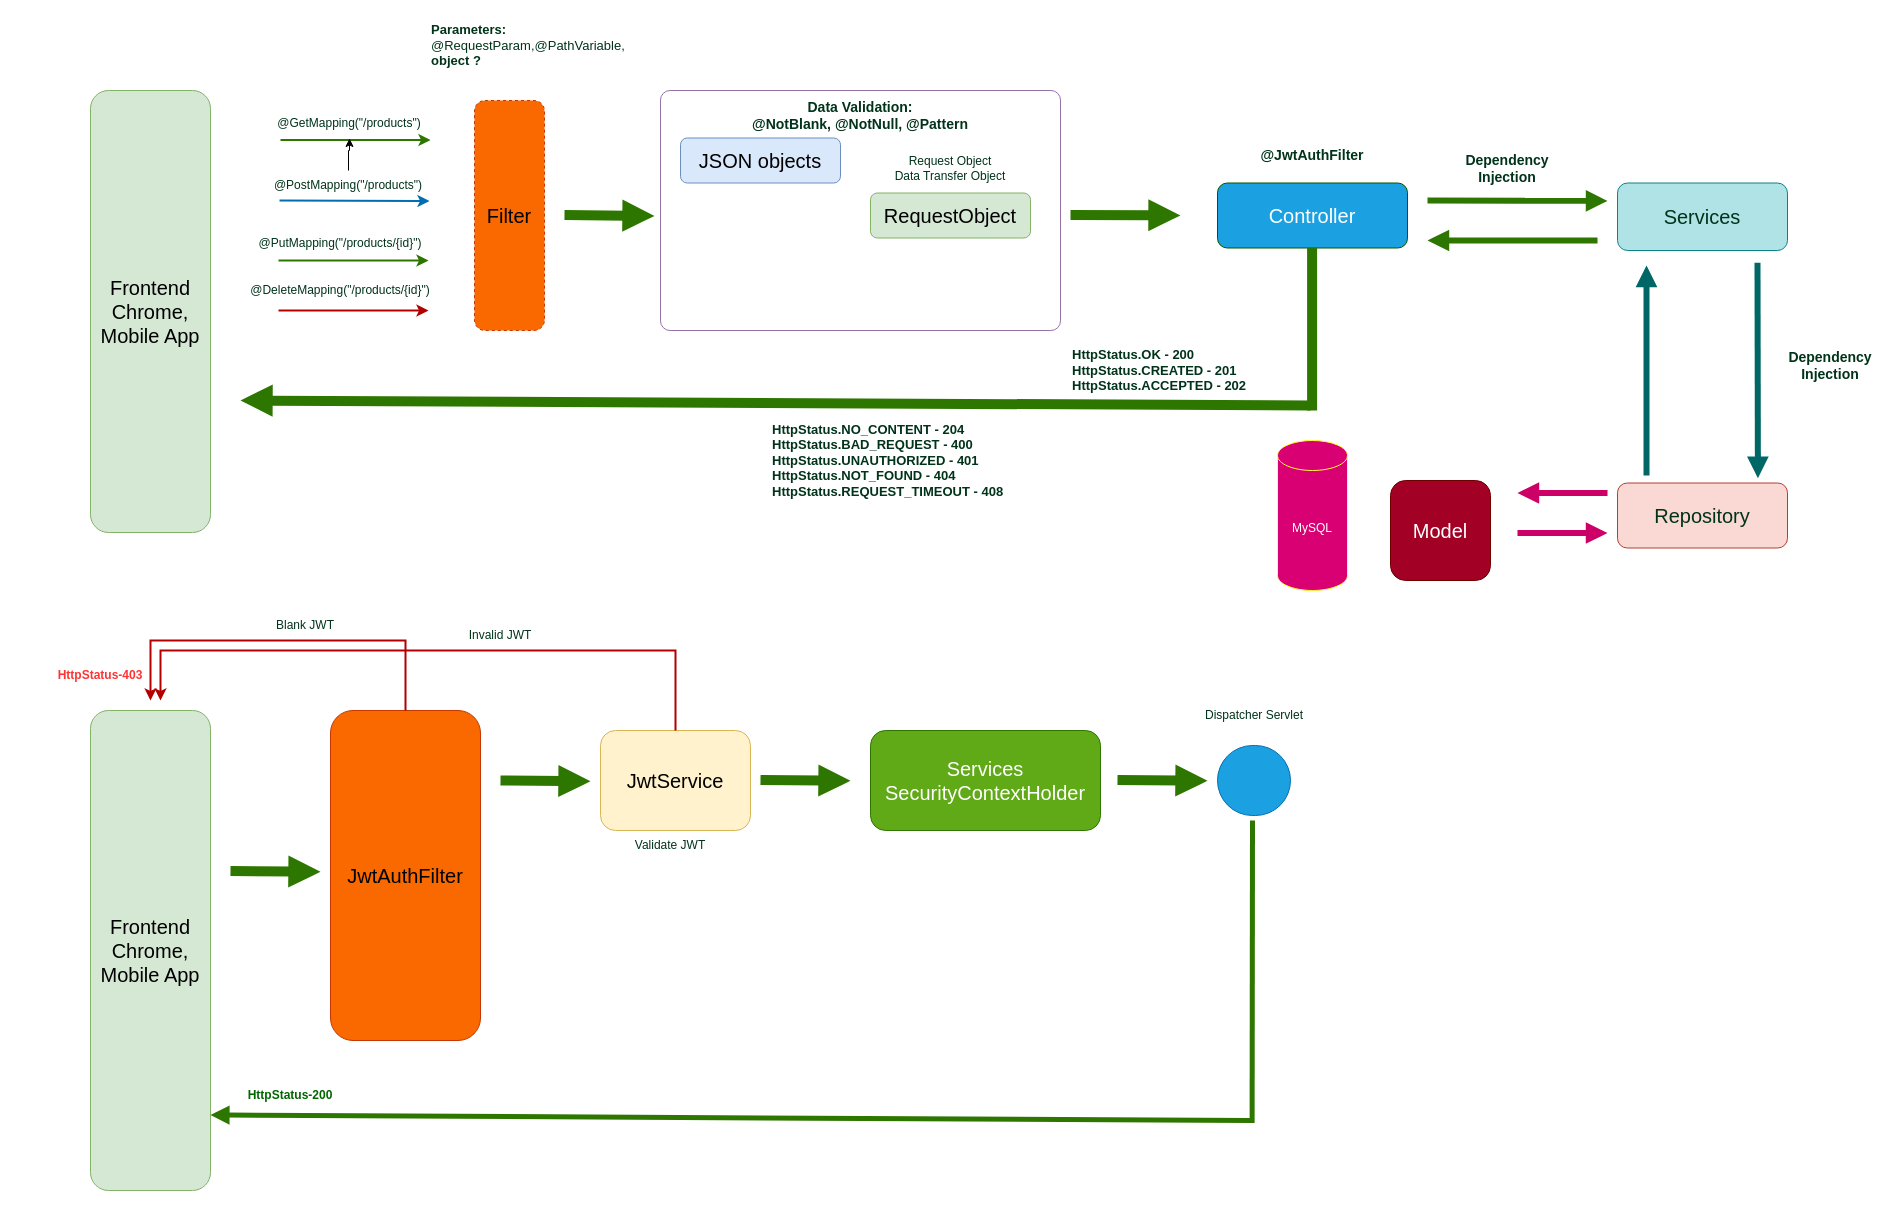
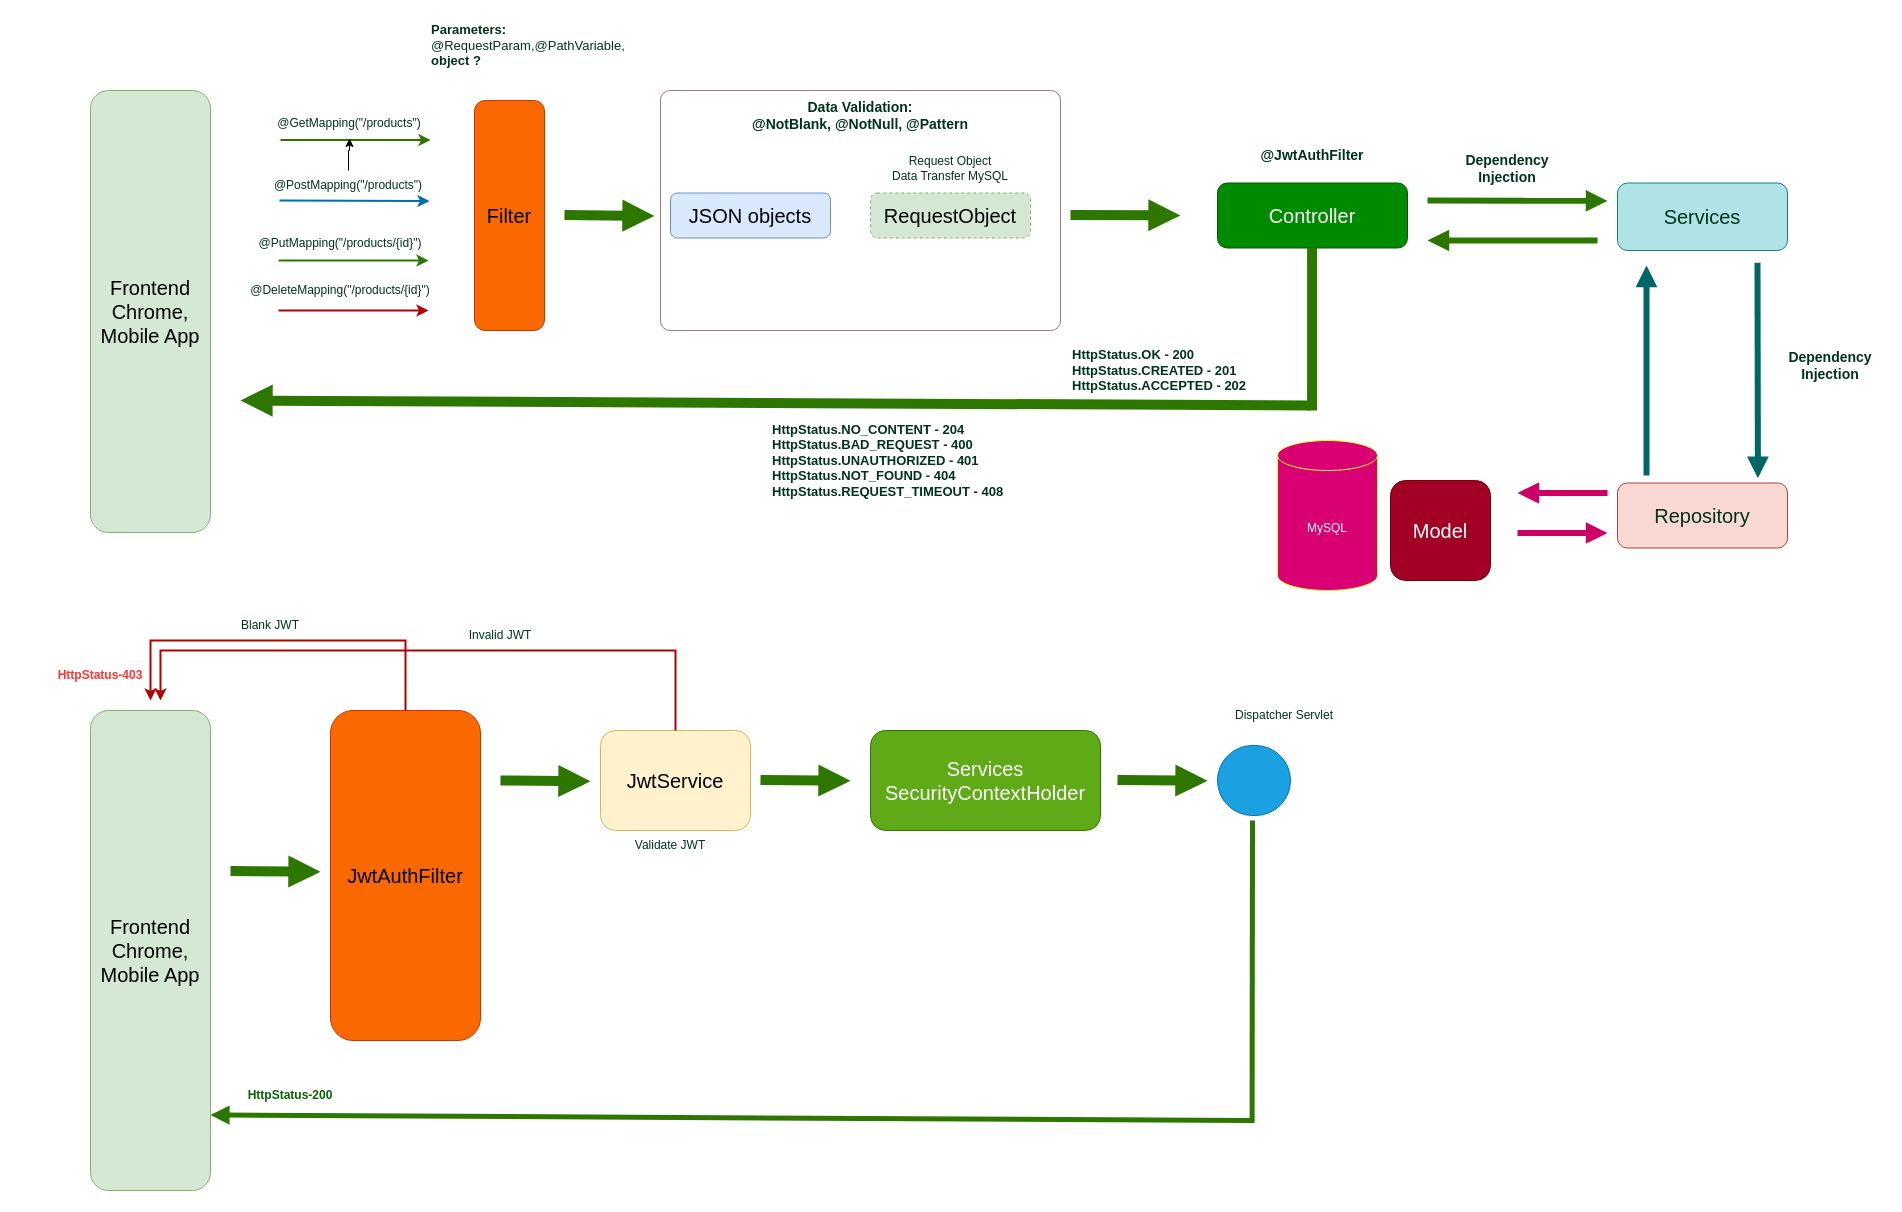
node "JSON objects": moved (761, 161) -> (751, 216)
node "Request Object Data Transfer Object": label "Request Object Data Transfer Object" -> "Request Object Data Transfer MySQL"
node "Filter": style dashed -> solid
node "RequestObject": style solid -> dashed
node "Controller": fillcolor #1ba1e2 -> #008a00
node "MySQL": size 70x150 -> 100x150
node "Blank JWT": moved (306, 626) -> (271, 626)
node "Dispatcher Servlet": moved (1254, 716) -> (1284, 716)
